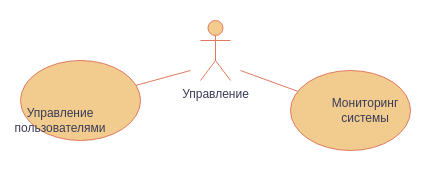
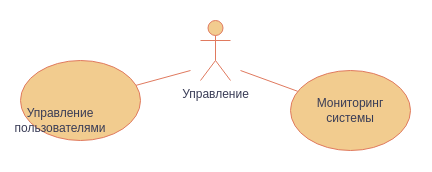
node "Мониторинг системы": moved (366, 111) -> (351, 111)
